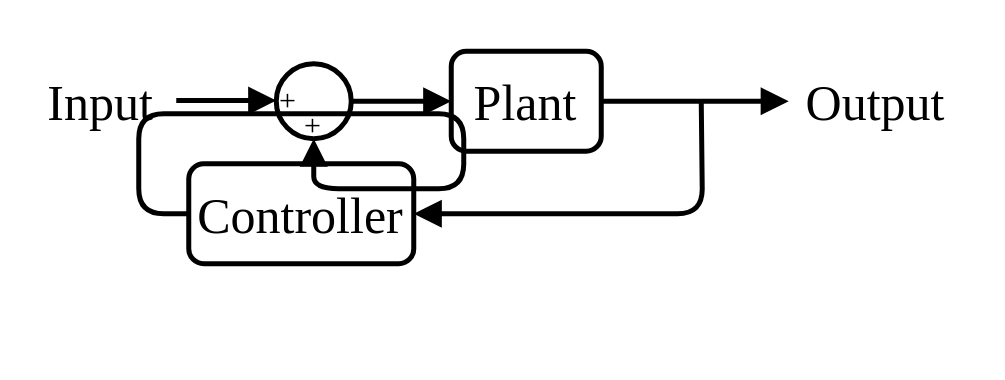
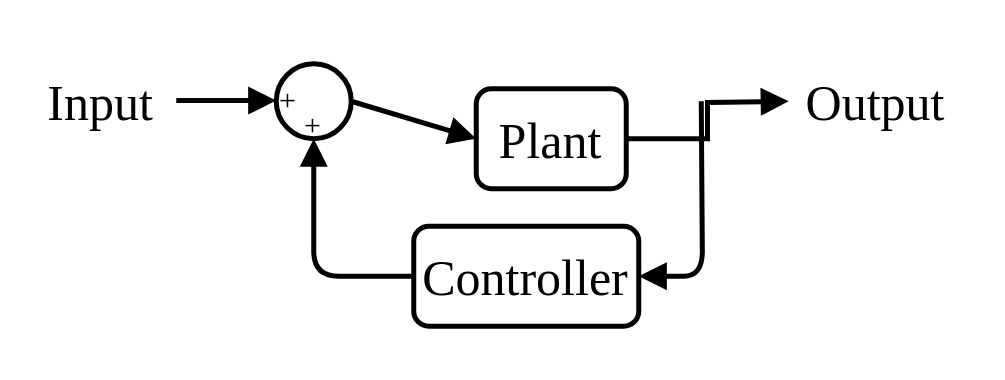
node "Plant": moved (526, 101) -> (551, 139)
node "Controller": moved (301, 214) -> (526, 276)
